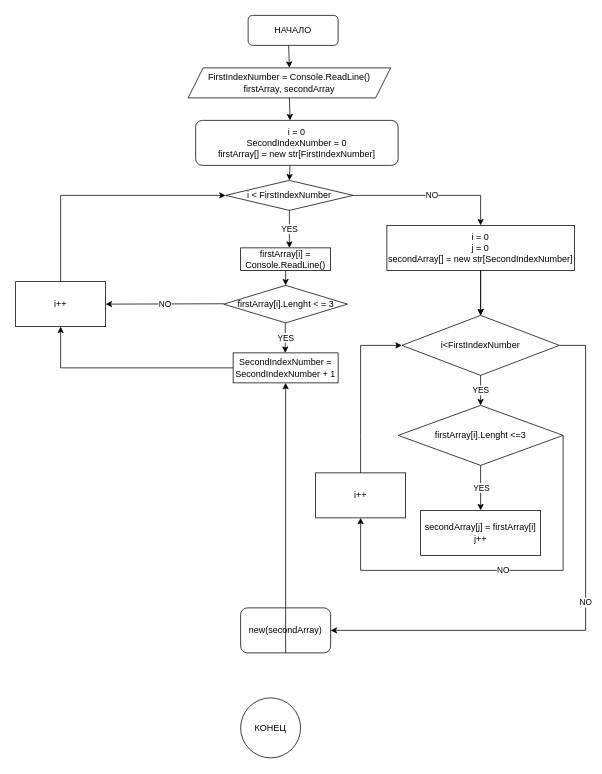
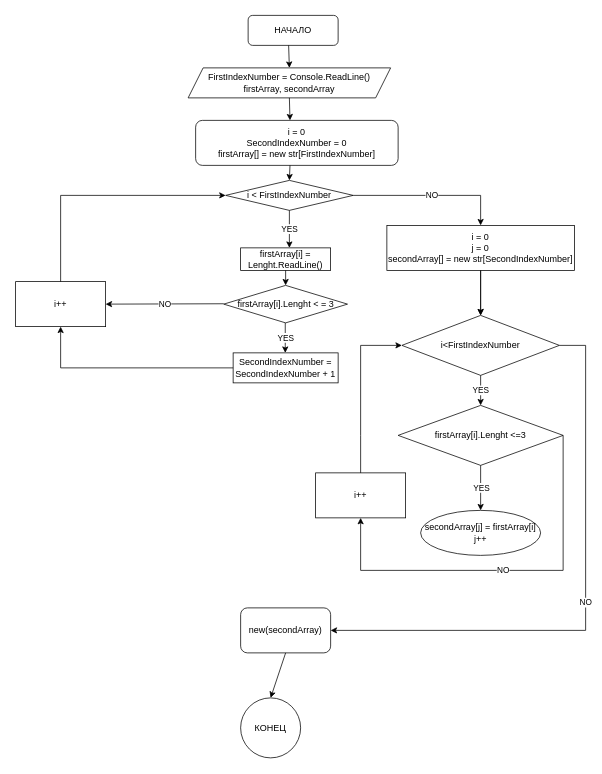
node "firstArray[i] = Console.ReadLine()": label "firstArray[i] = Console.ReadLine()" -> "firstArray[i] = Lenght.ReadLine()"
edge "new(secondArray)" -> "SecondIndexNumber = SecondIndexNumber + 1": now "new(secondArray)" -> "КОНЕЦ"
node "secondArray[j] = firstArray[i] j++": shape rectangle -> ellipse
